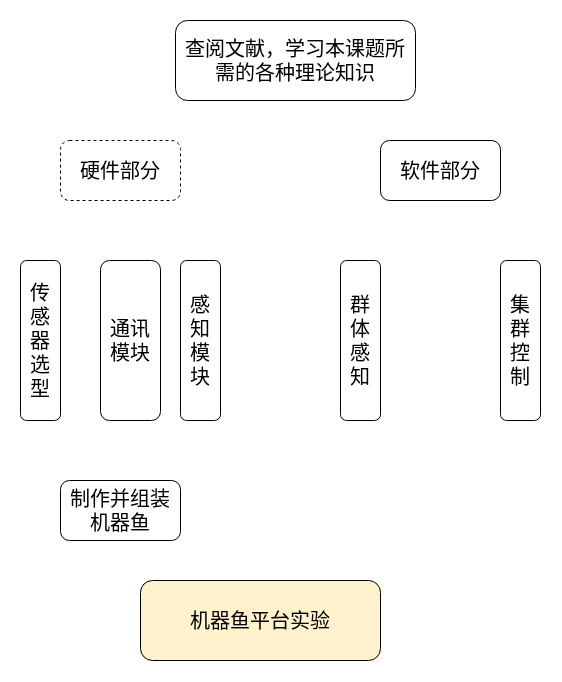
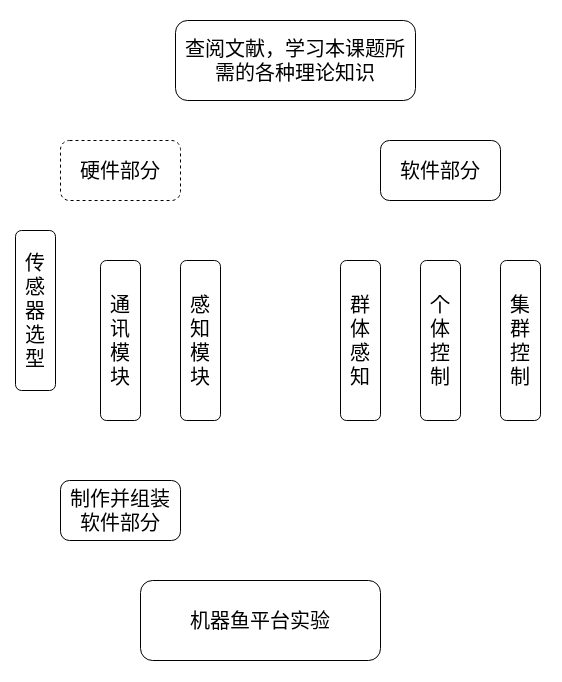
node "传感器选型": moved (41, 341) -> (36, 311)
node "通讯模块": size 60x160 -> 40x160
node "个体控制": added
node "制作并组装 机器鱼": label "制作并组装 机器鱼" -> "制作并组装 软件部分"
node "机器鱼平台实验": fillcolor #fff2cc -> #ffffff
